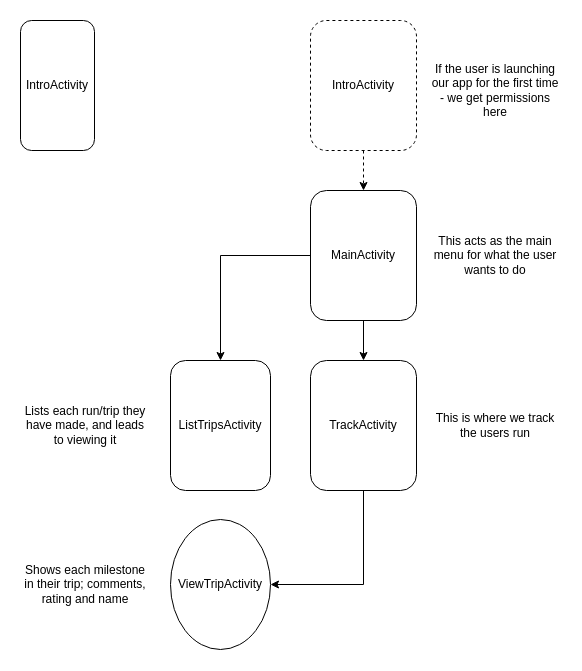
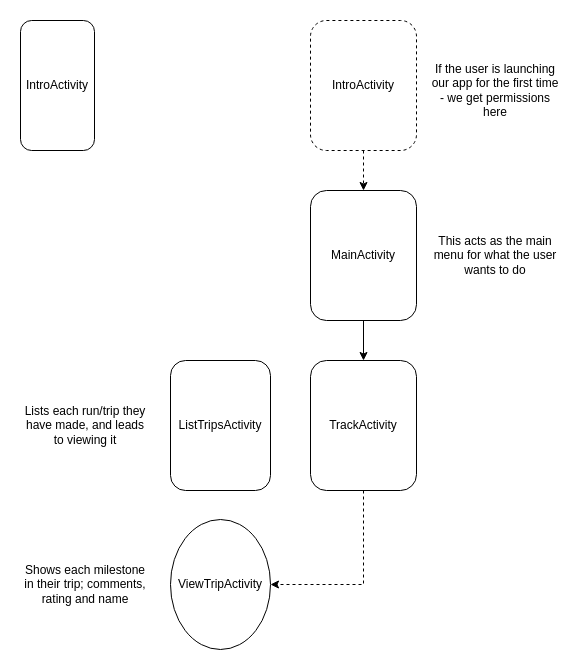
edge "MainActivity" -> "ListTripsActivity": removed
node "This is where we track the users run": removed
edge "TrackActivity" -> "ViewTripActivity": style solid -> dashed
